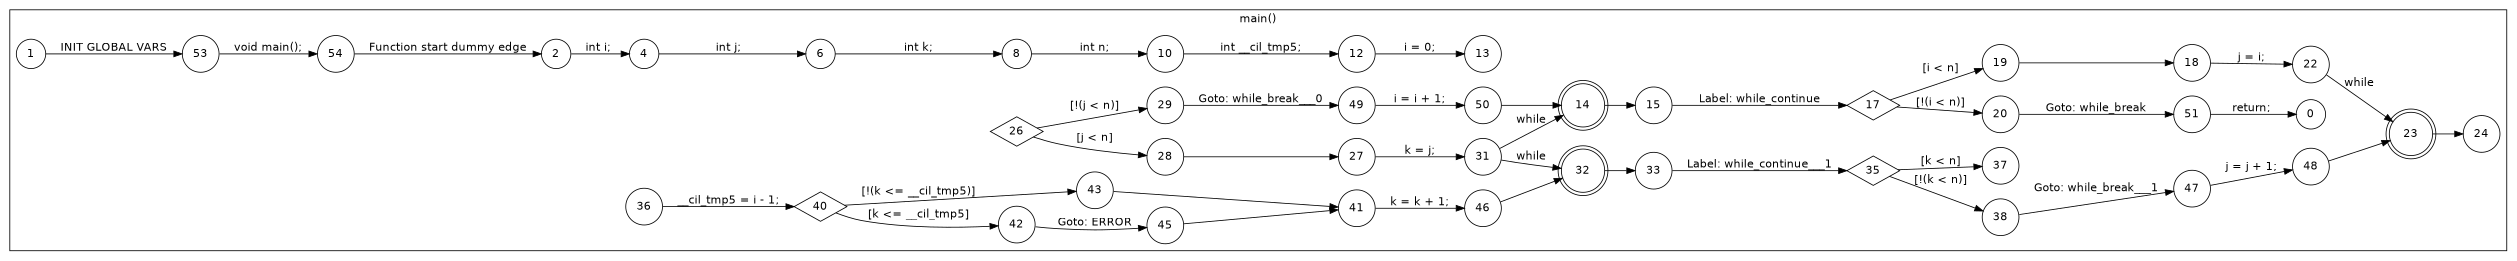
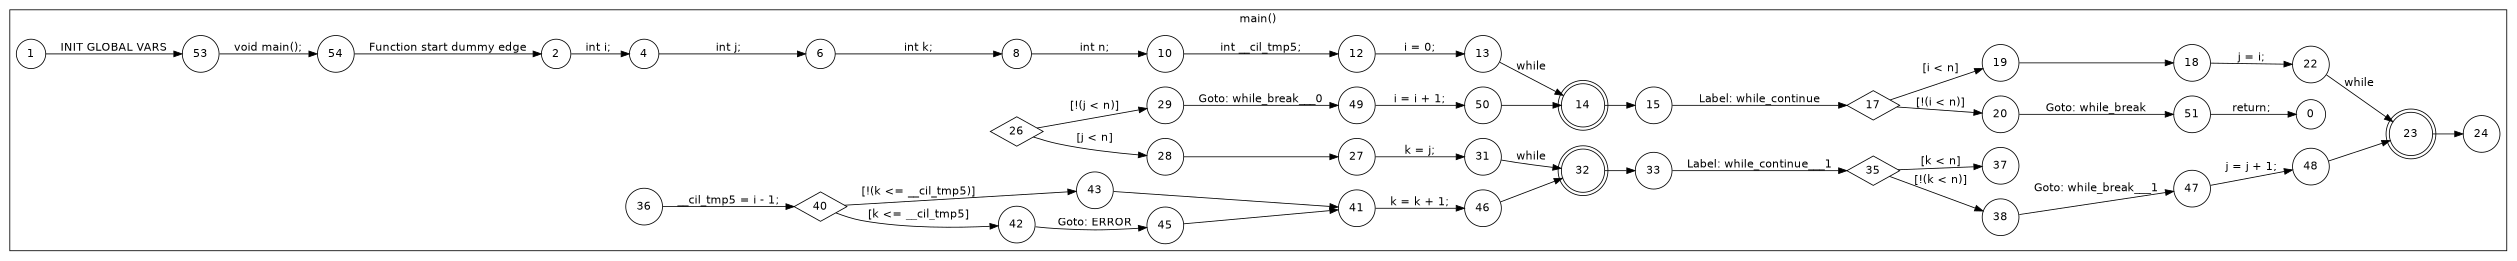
edge "31" -> "14": now "13" -> "14"
